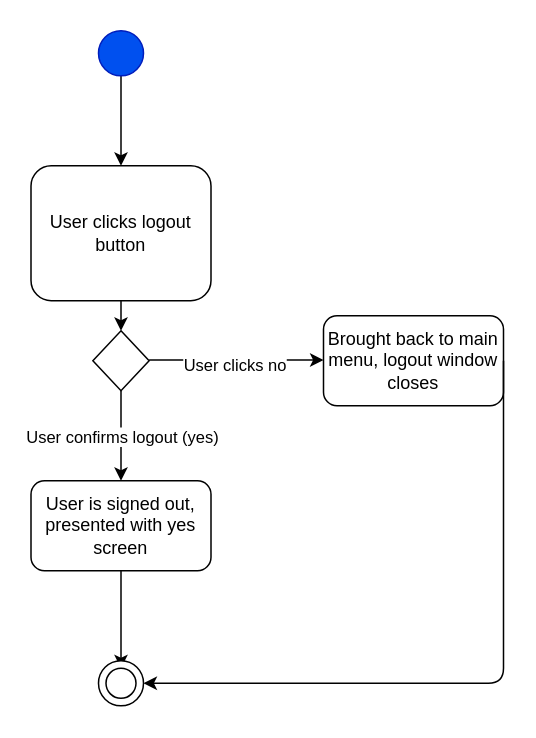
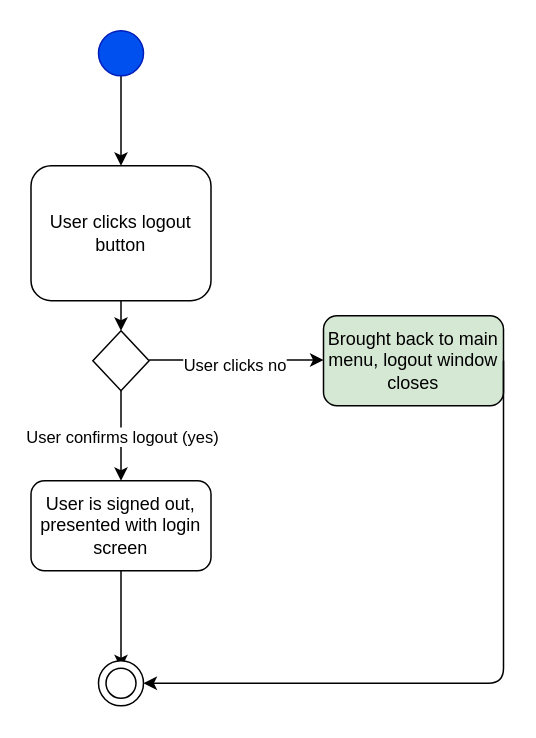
node "Brought back to main menu, logout window closes": fillcolor #ffffff -> #d5e8d4
node "User is signed out, presented with yes screen": label "User is signed out, presented with yes screen" -> "User is signed out, presented with login screen"
